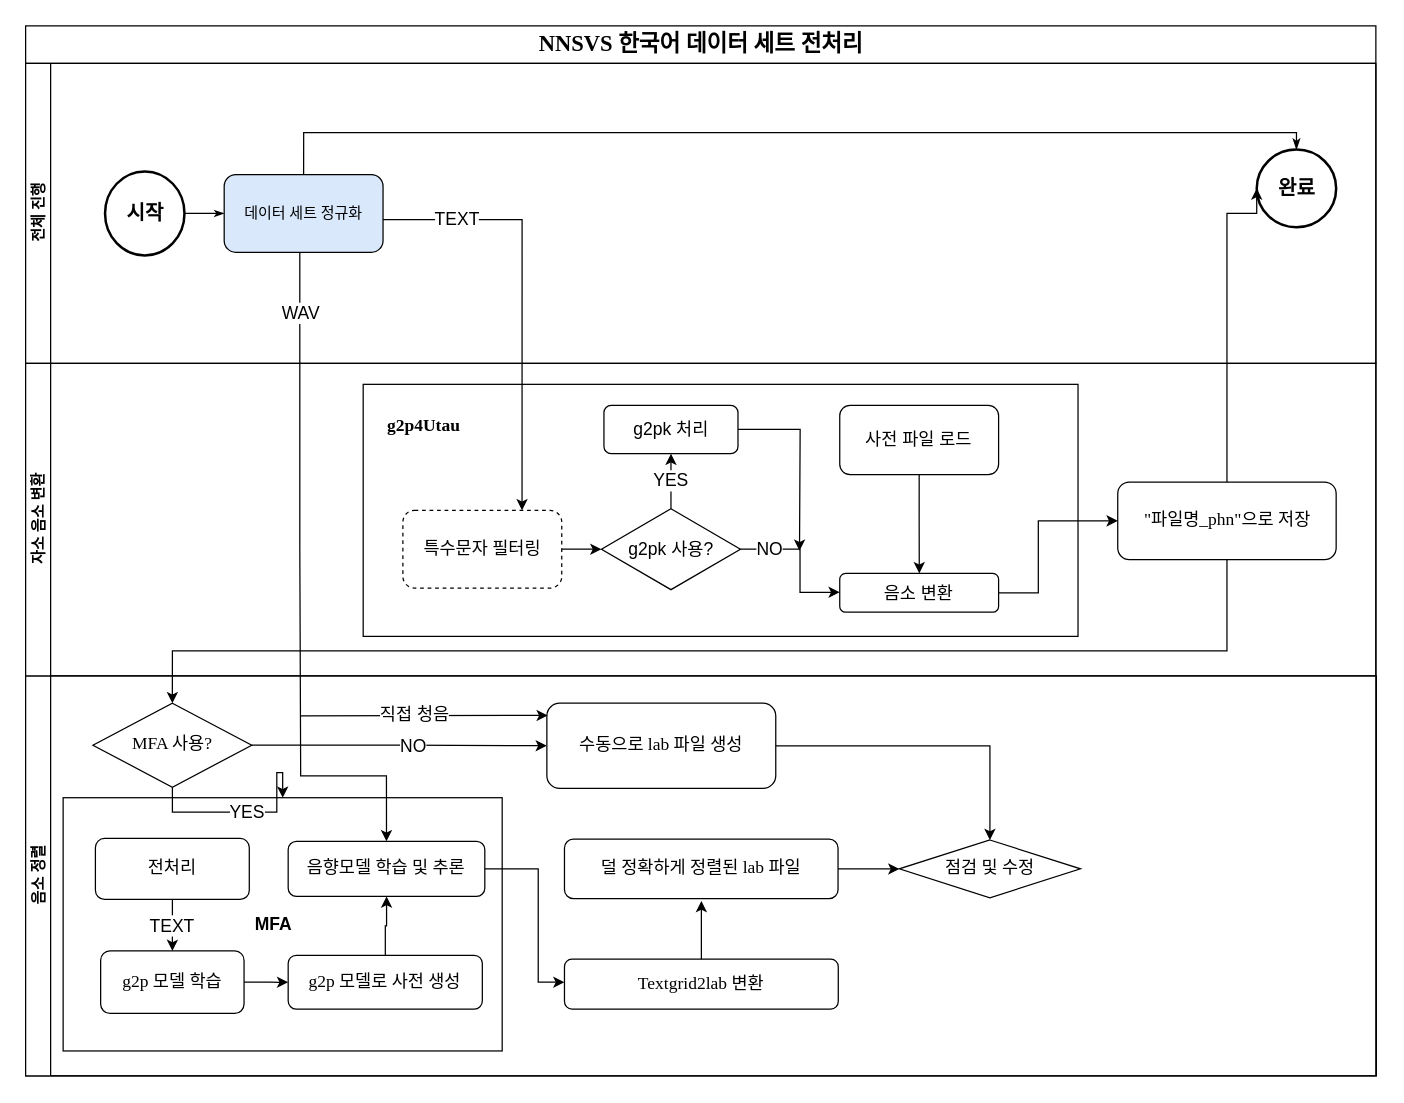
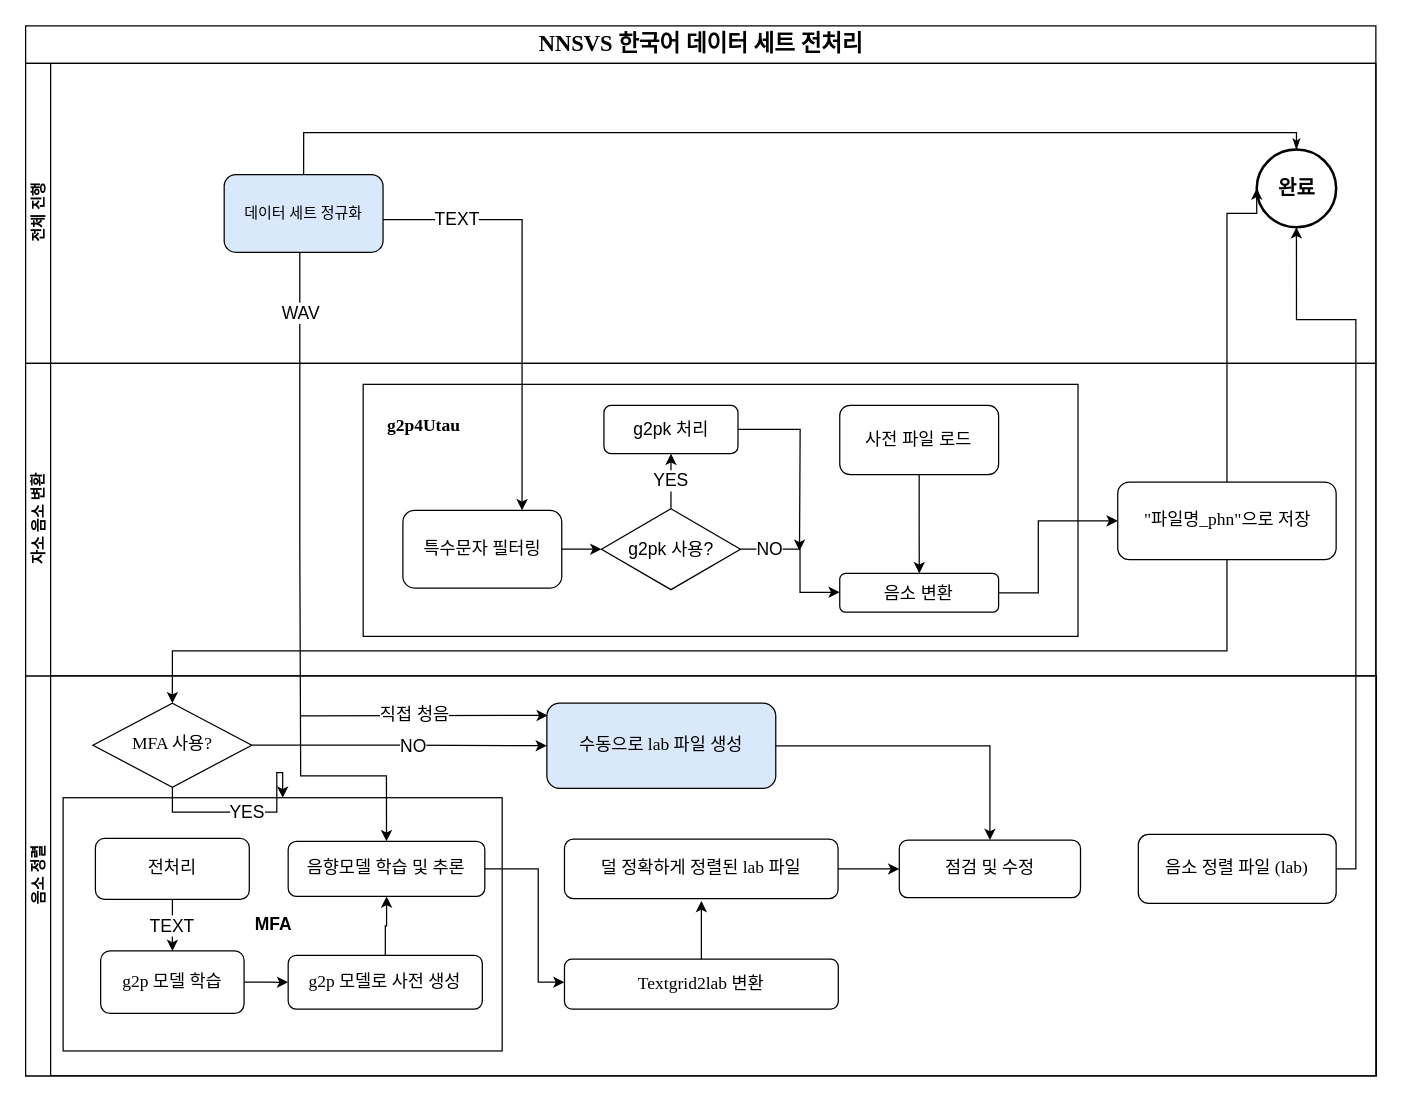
node "시작": removed
edge "시작" -> "데이터 세트 정규화": removed
edge "음소 정렬 파일 (lab)" -> "완료": added
node "특수문자 필터링": style dashed -> solid
node "수동으로 lab 파일 생성": fillcolor #ffffff -> #dae8fc
node "점검 및 수정": shape diamond -> rounded rectangle
node "음소 정렬 파일 (lab)": added
